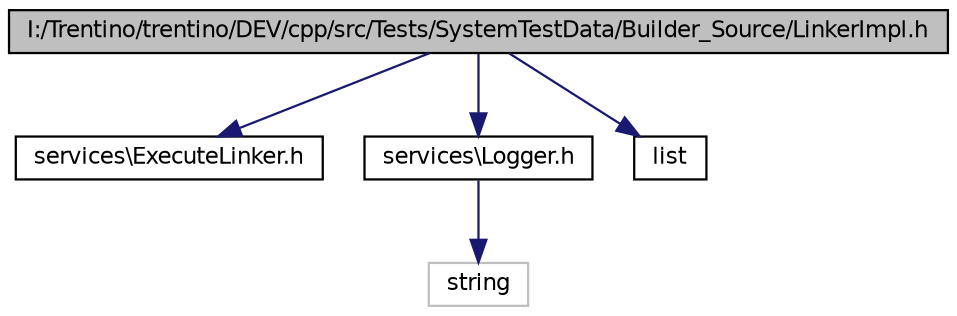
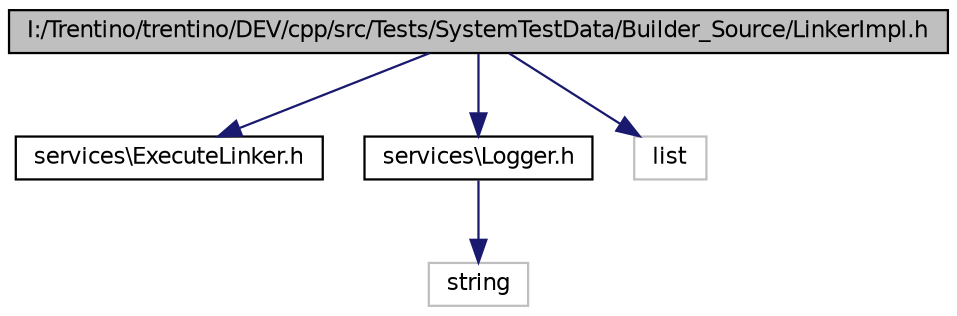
node "list": color black -> grey75
